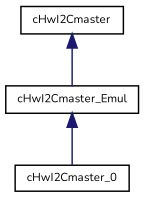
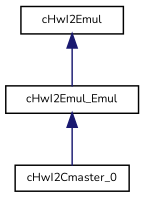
node "cHwI2Cmaster": label "cHwI2Cmaster" -> "cHwI2Emul"
node "cHwI2Cmaster_Emul": label "cHwI2Cmaster_Emul" -> "cHwI2Emul_Emul"
